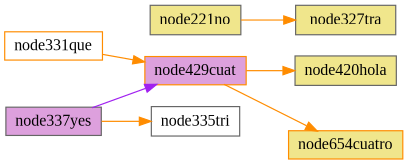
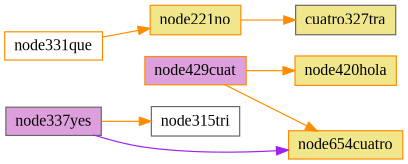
node "node221no": color gray40 -> darkorange
node "node327tra": label "node327tra" -> "cuatro327tra"
edge "node331que" -> "node429cuat": now "node331que" -> "node221no"
node "node420hola": color gray40 -> darkorange
edge "node337yes" -> "node429cuat": now "node337yes" -> "node654cuatro"
node "node335tri": label "node335tri" -> "node315tri"
